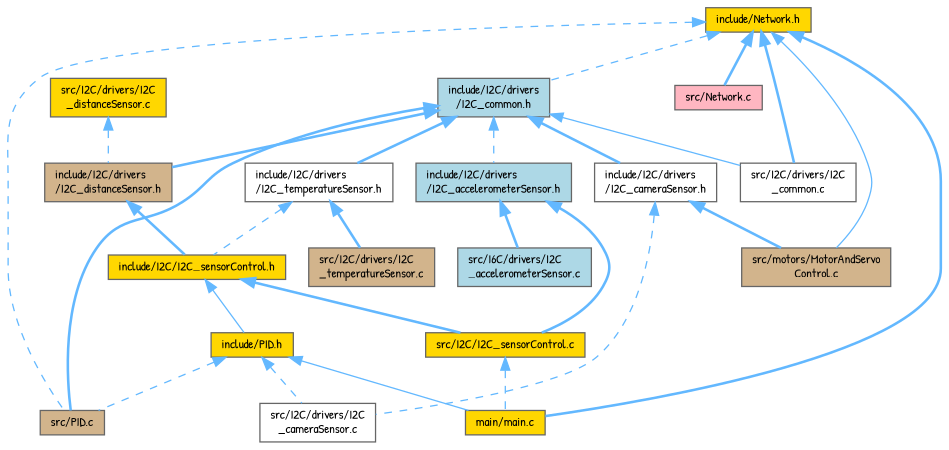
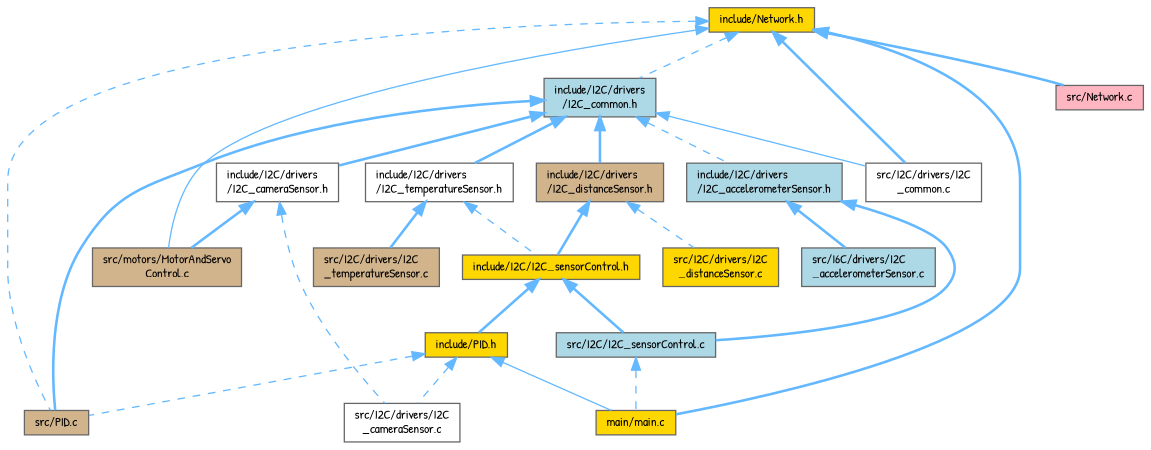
edge "include/I2C/drivers /I2C_distanceSensor.h" -> "src/I2C/drivers/I2C _distanceSensor.c": reversed
edge "include/PID.h" -> "include/I2C/I2C_sensorControl.h": style solid -> bold
node "src/I2C/I2C_sensorControl.c": fillcolor gold -> lightblue
